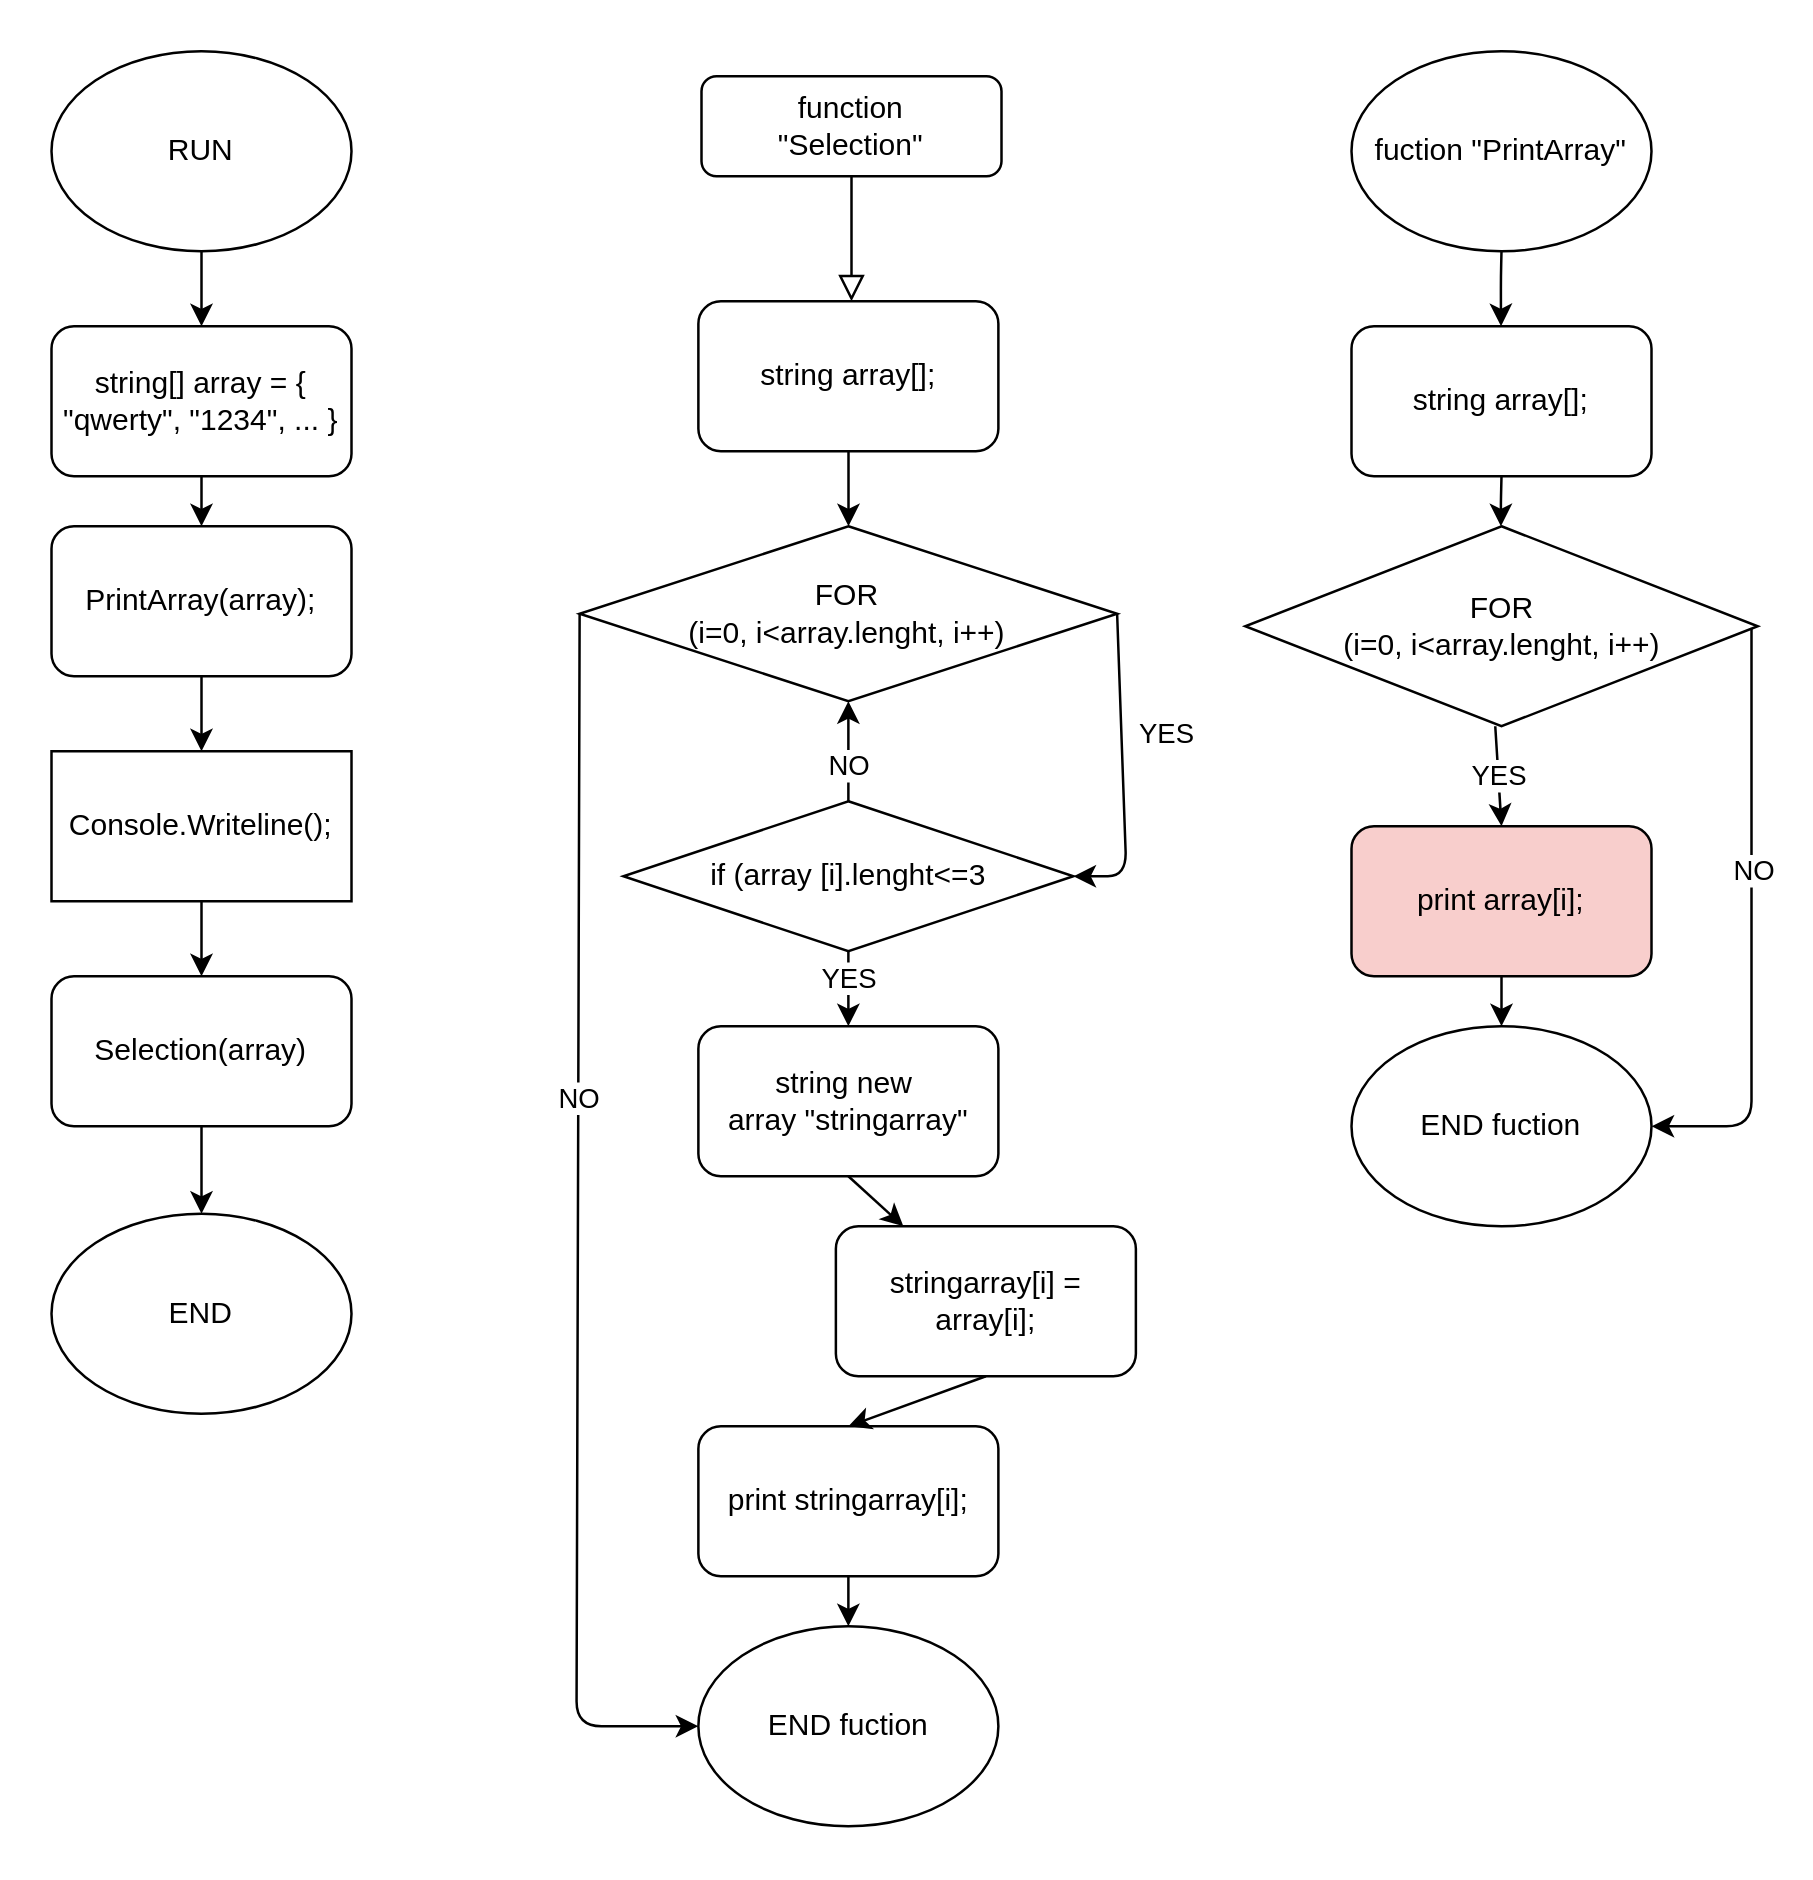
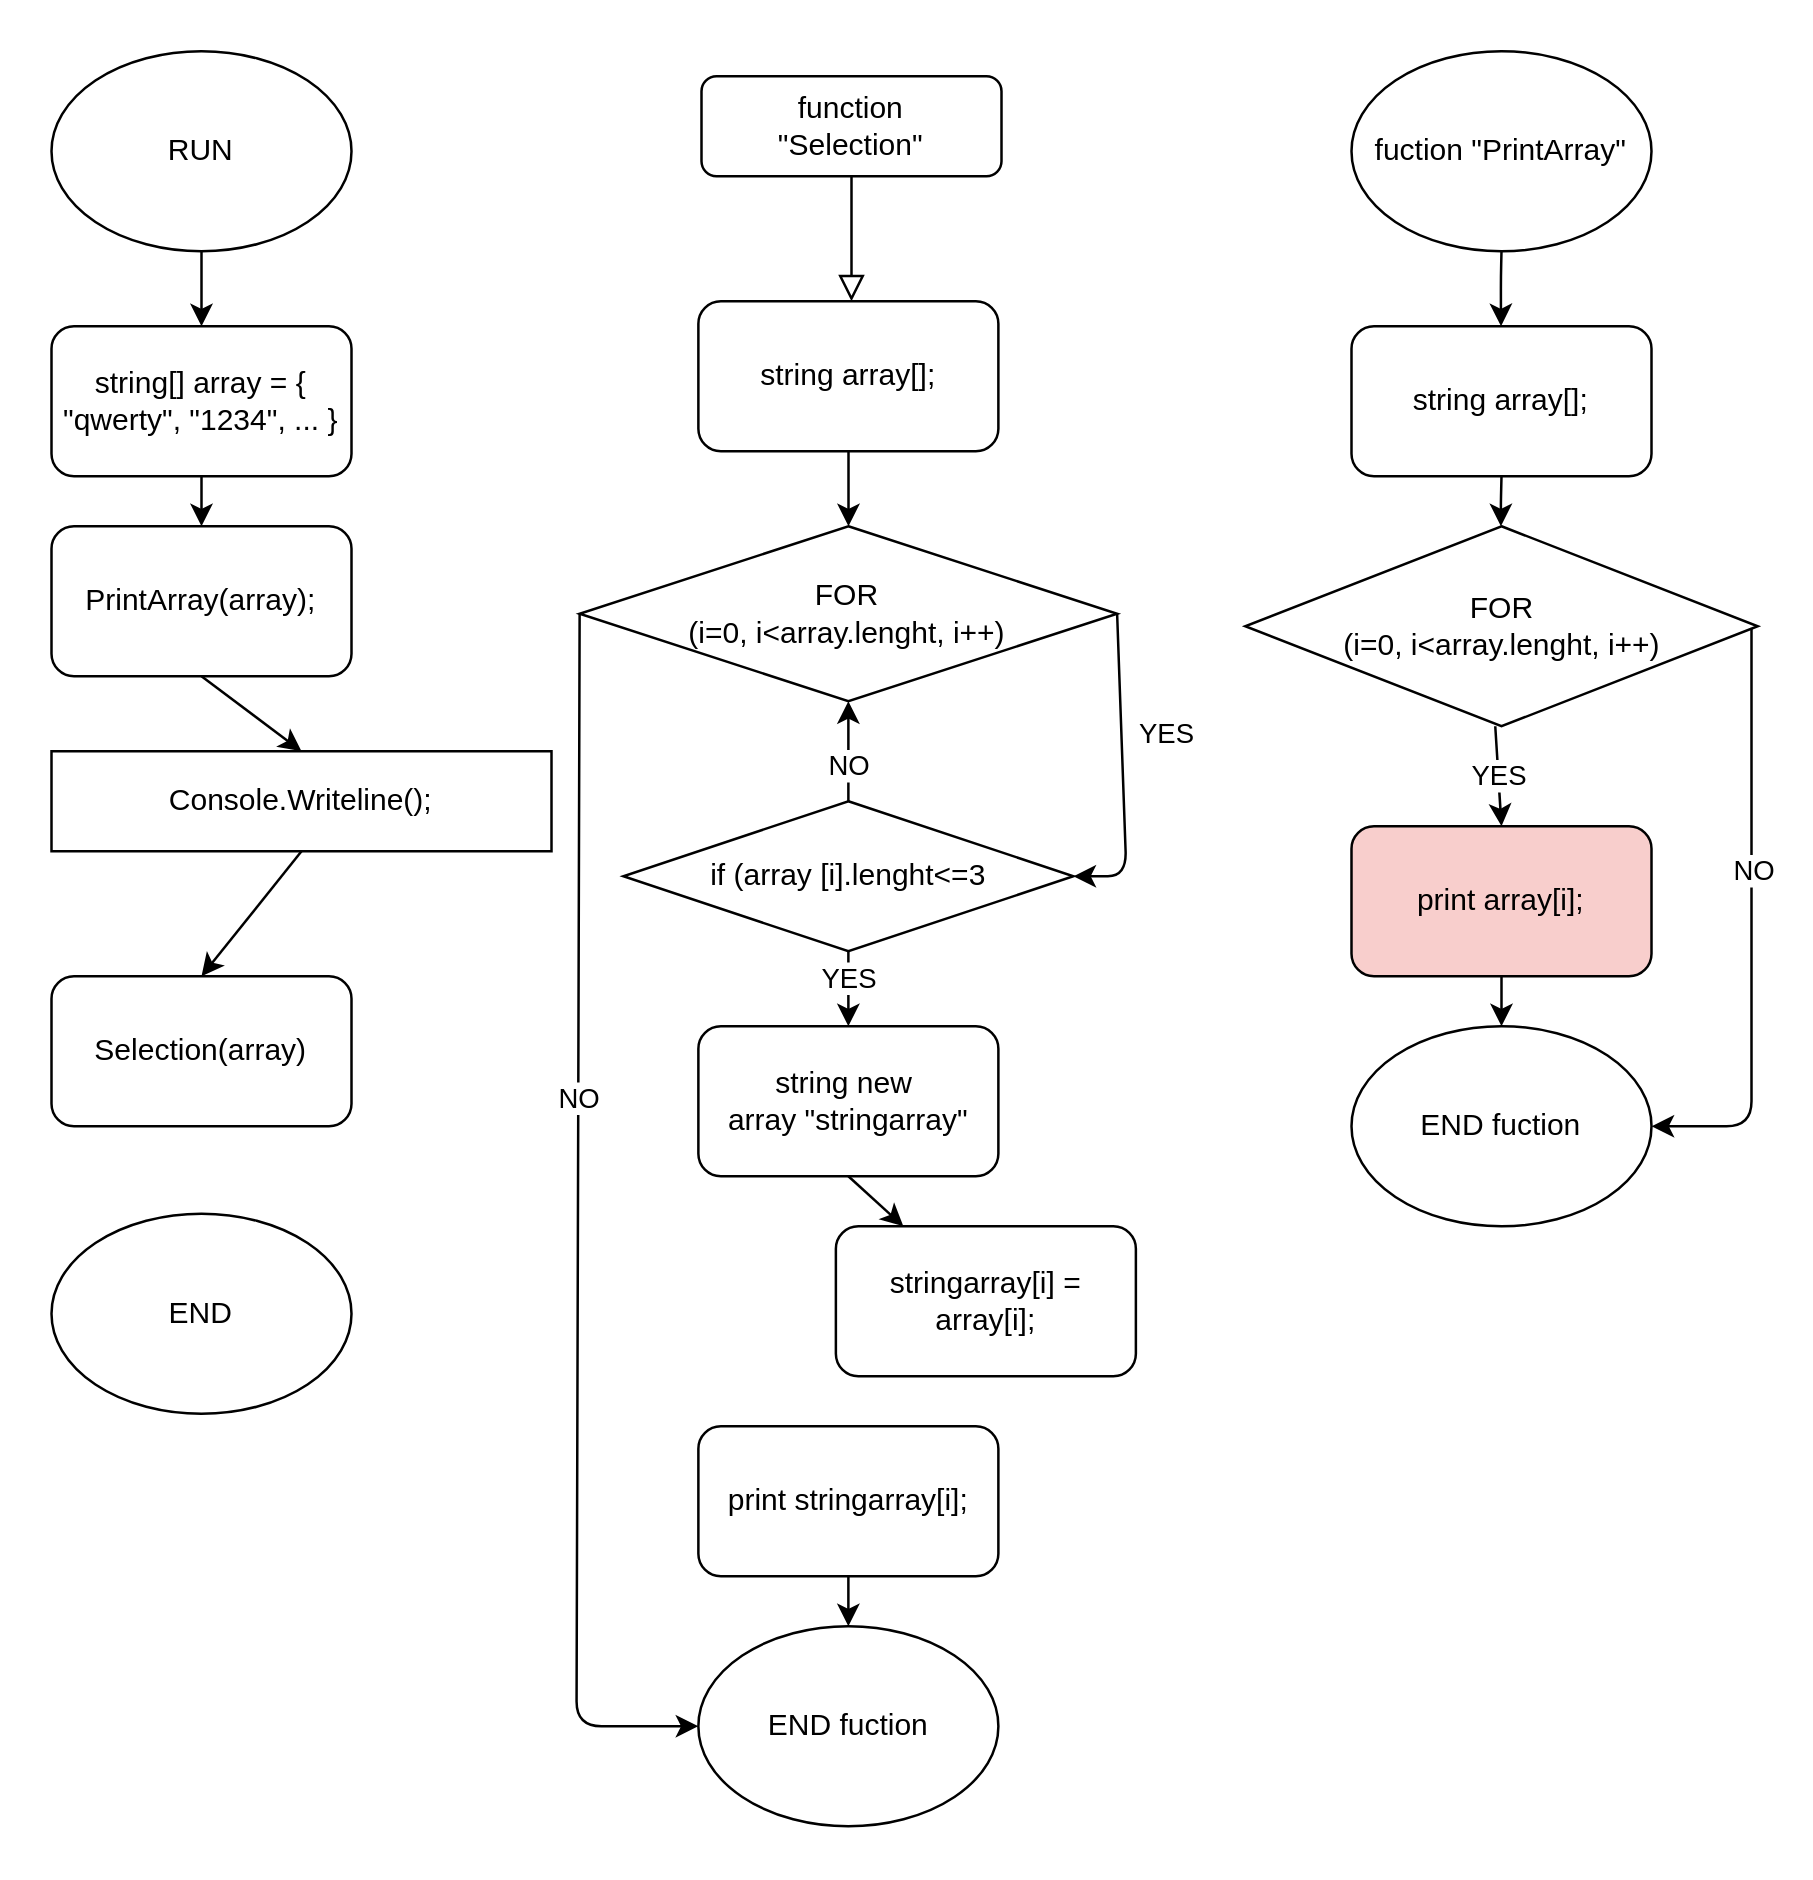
node "Console.Writeline();": size 300x150 -> 500x100
edge "Selection(array)" -> "END": removed
edge "stringarray[i] = array[i];" -> "print stringarray[i];": removed
